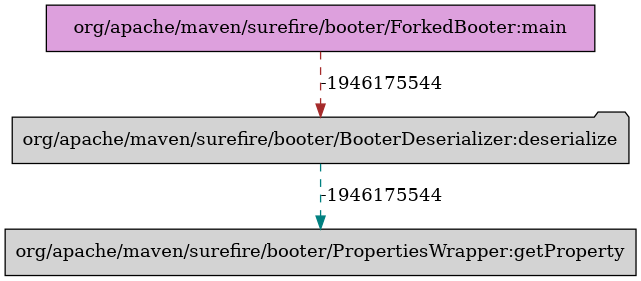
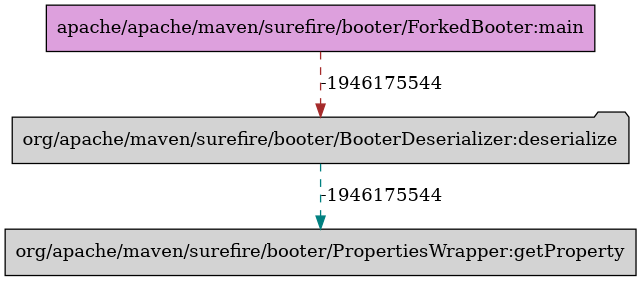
node "org/apache/maven/surefire/booter/ForkedBooter:main": label "org/apache/maven/surefire/booter/ForkedBooter:main" -> "apache/apache/maven/surefire/booter/ForkedBooter:main"
